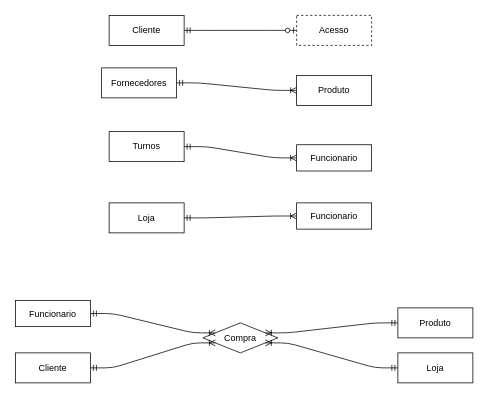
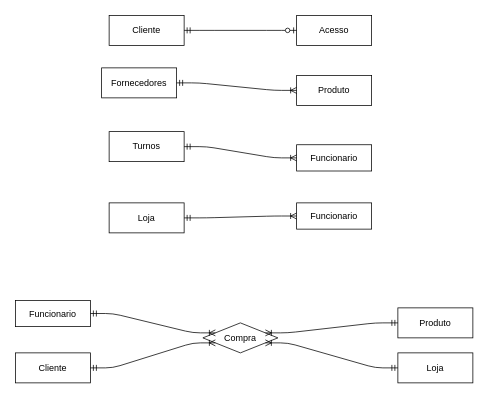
node "Acesso": style dashed -> solid
